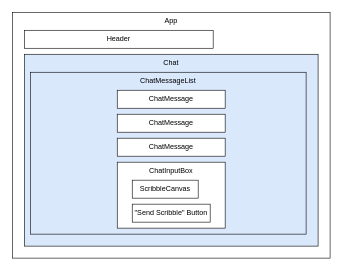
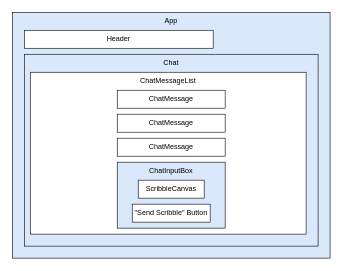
node "App": fillcolor #ffffff -> #dae8fc
node "ChatMessageList": fillcolor #dae8fc -> #ffffff
node "ChatInputBox": fillcolor #ffffff -> #dae8fc
node "ScribbleCanvas": moved (165, 189) -> (171, 189)
